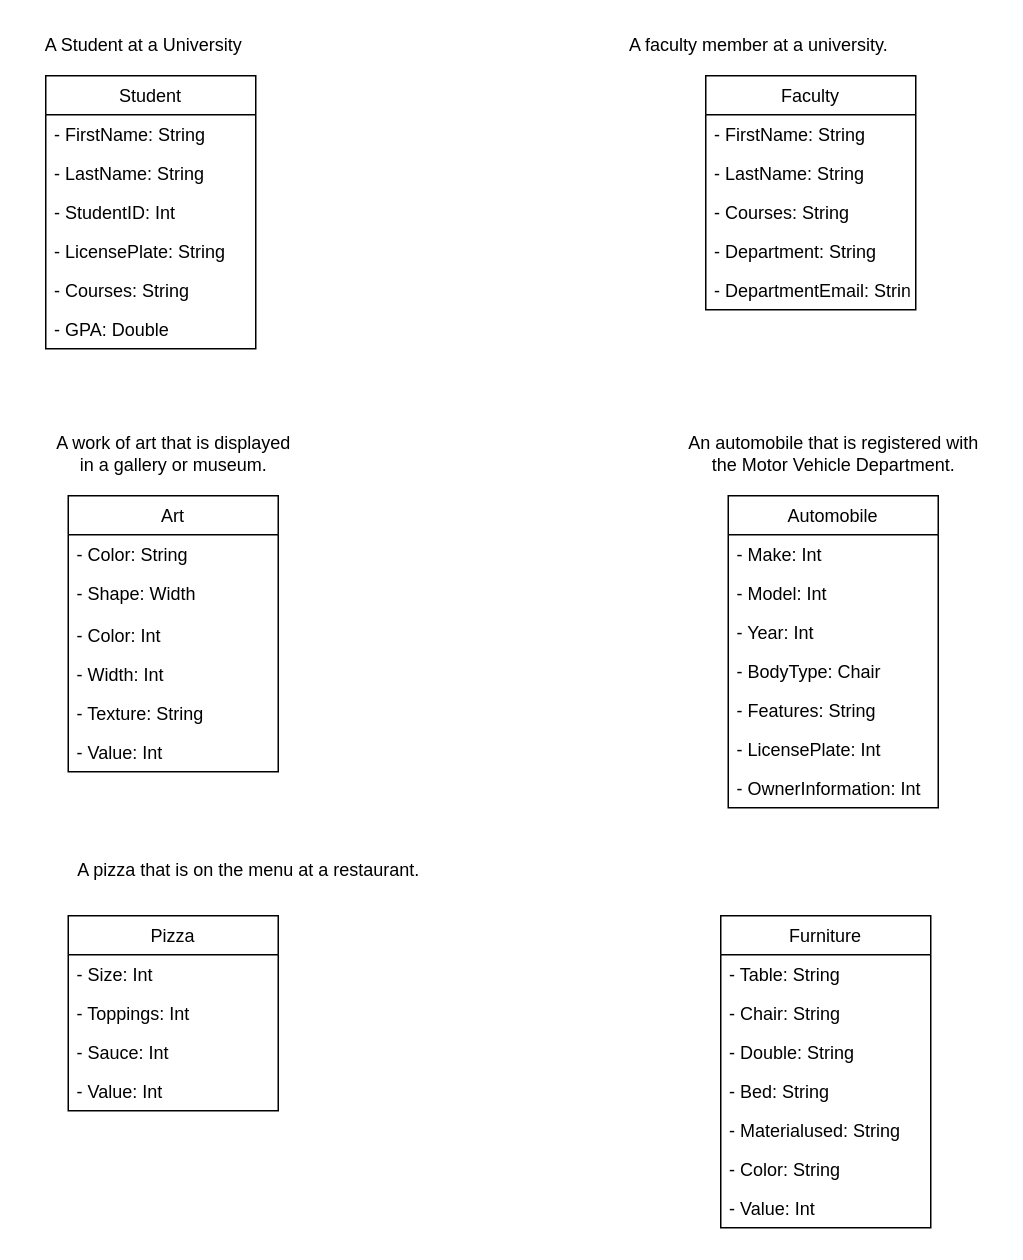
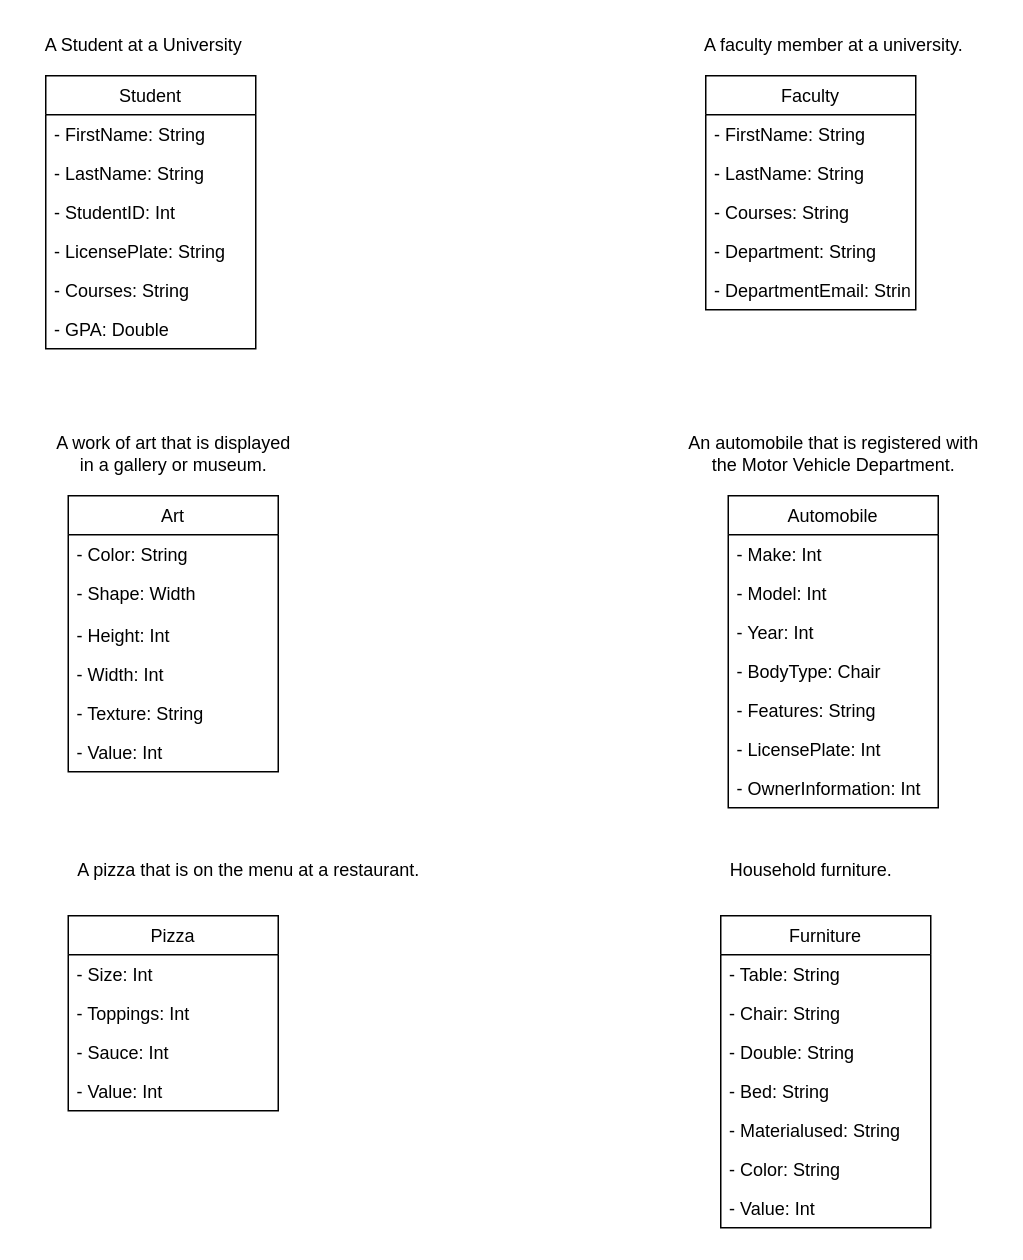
node "A faculty member at a university.": moved (758, 46) -> (833, 46)
node "- Color: Int": label "- Color: Int" -> "- Height: Int"
node "Household furniture.": added
